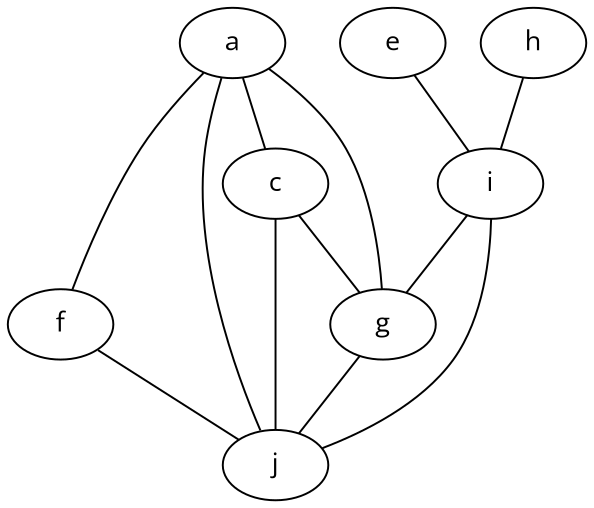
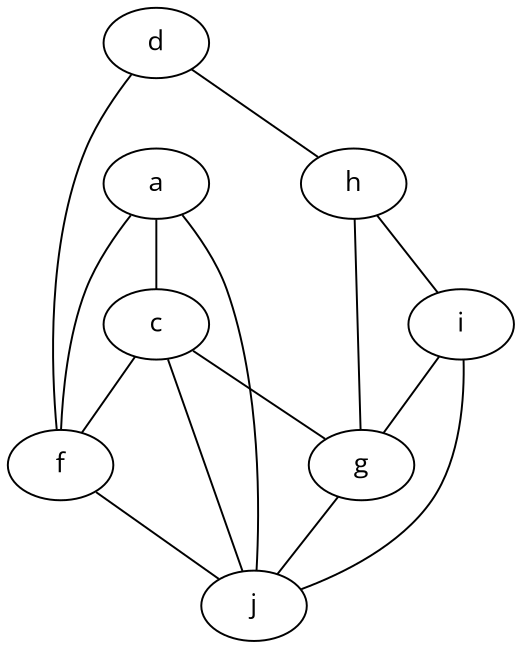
node "d": added
node "e": removed
edge "a" -- "g": now "h" -- "g"
edge "c" -- "f": added
